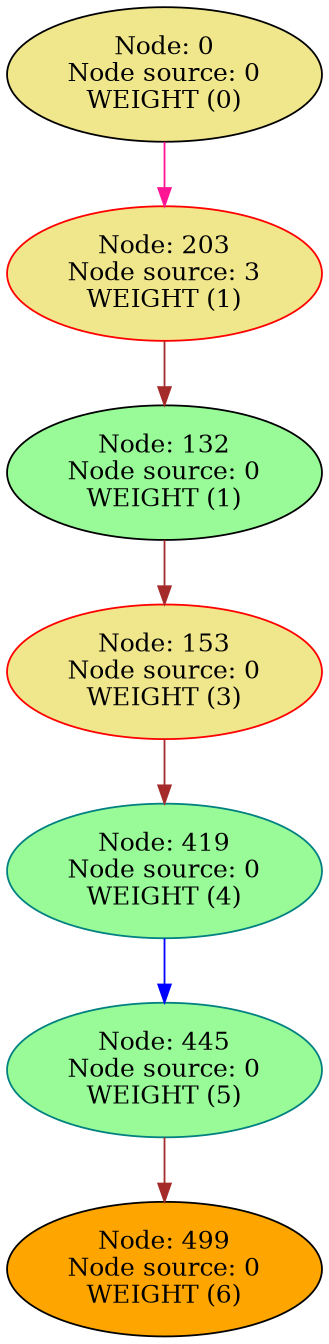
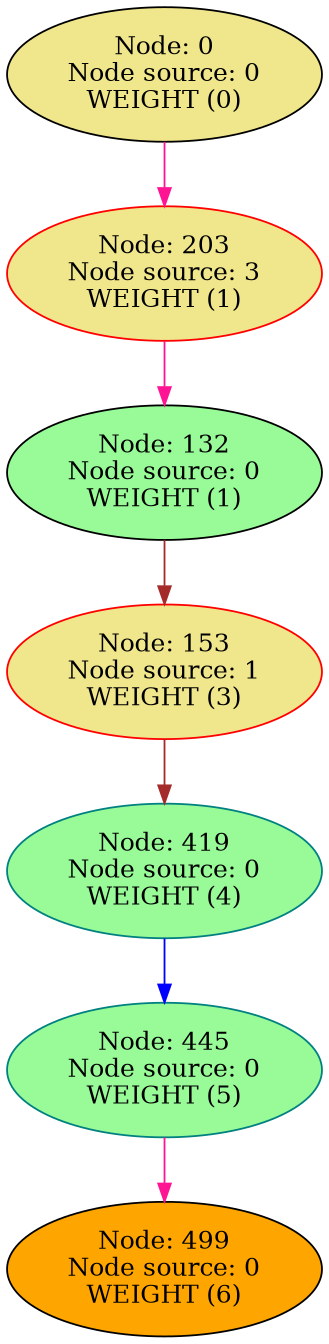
edge "Node: 203 Node source: 3 WEIGHT (1)" -> "Node: 132 Node source: 0 WEIGHT (1)": color brown -> deeppink
node "Node: 153 Node source: 0 WEIGHT (3)": label "Node: 153 Node source: 0 WEIGHT (3)" -> "Node: 153 Node source: 1 WEIGHT (3)"
edge "Node: 445 Node source: 0 WEIGHT (5)" -> "Node: 499 Node source: 0 WEIGHT (6)": color brown -> deeppink
